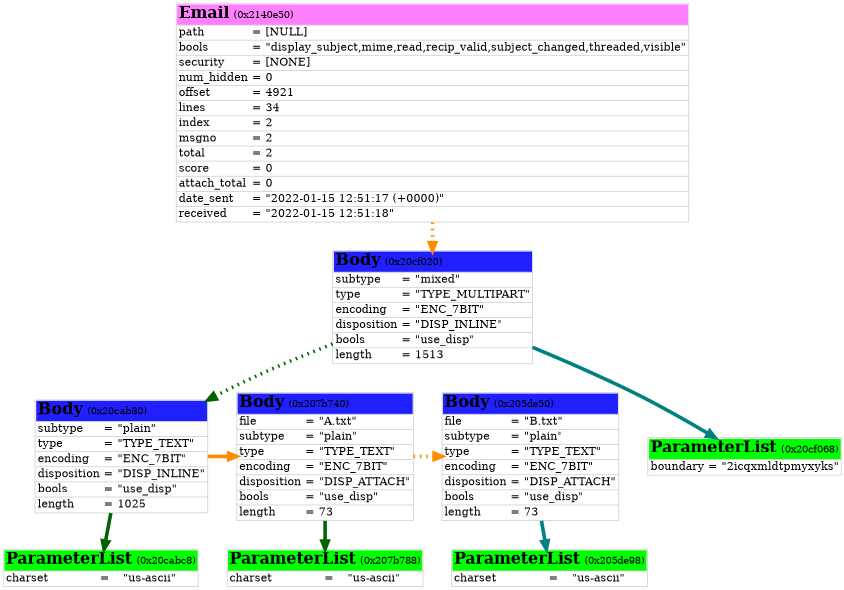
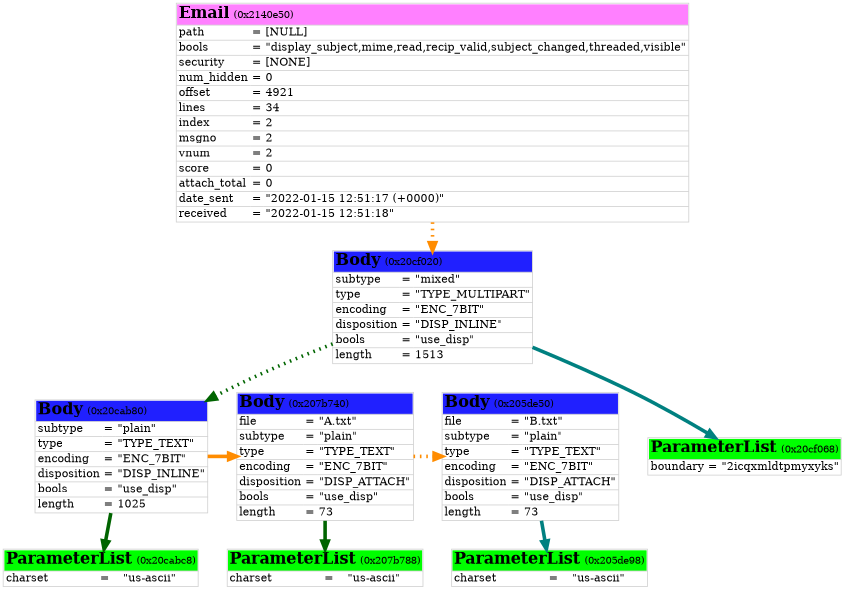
node "Email": text "total" -> "vnum"
